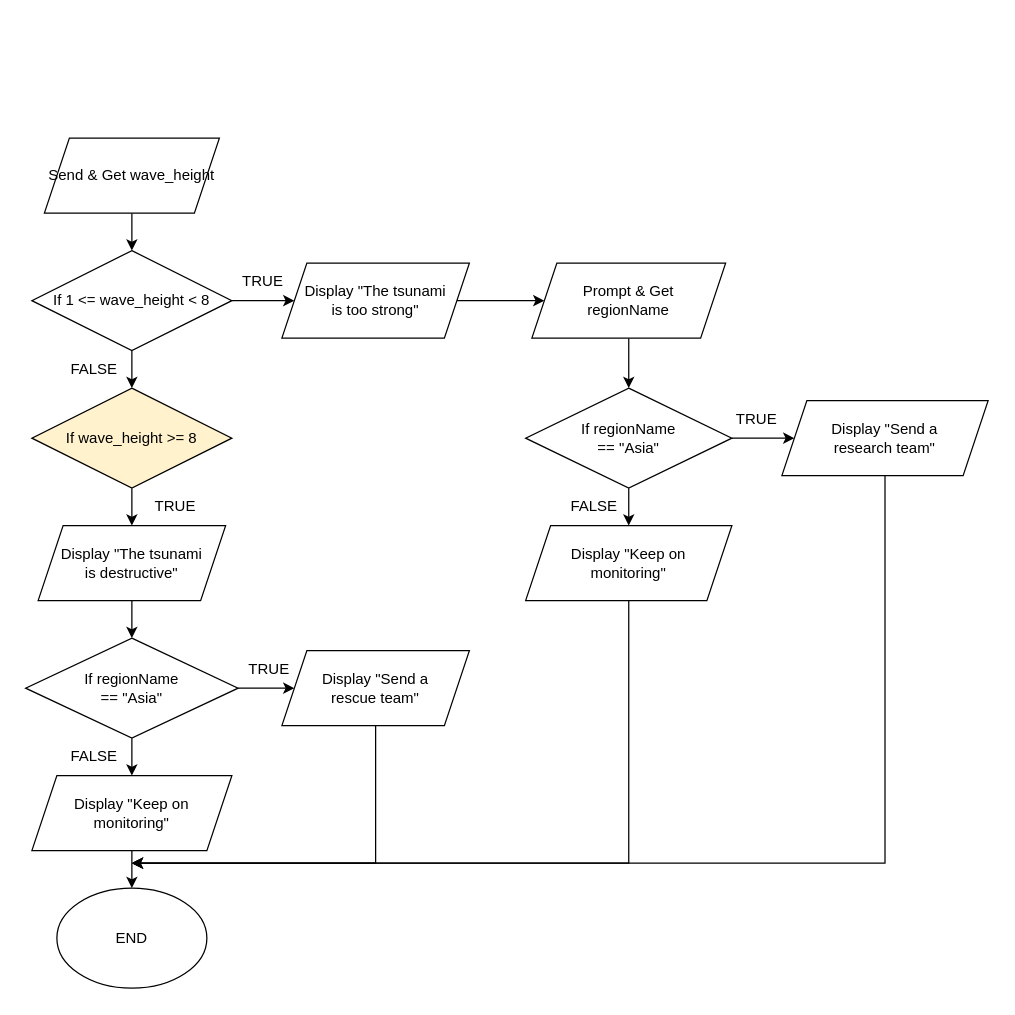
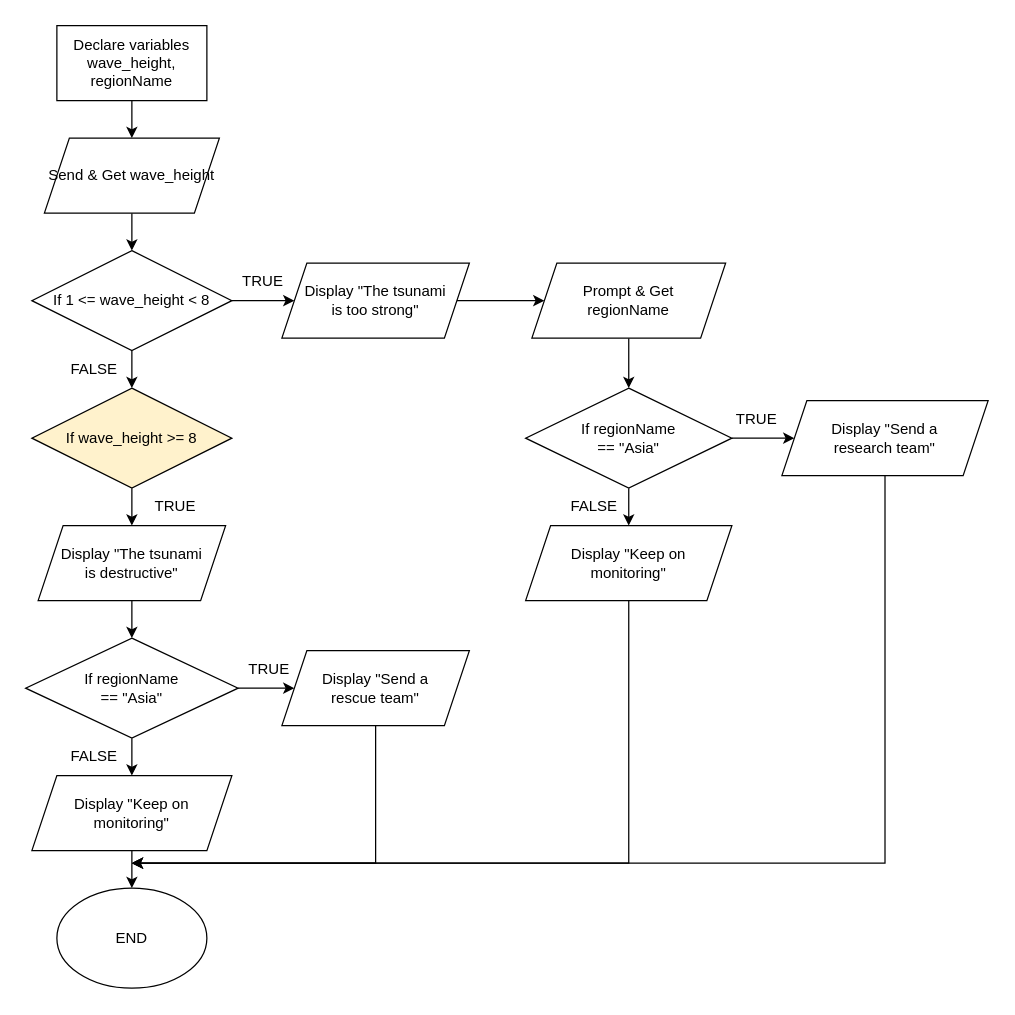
node "Declare variables wave_height, regionName": added
edge "Declare variables wave_height, regionName" -> "Send & Get wave_height": added
